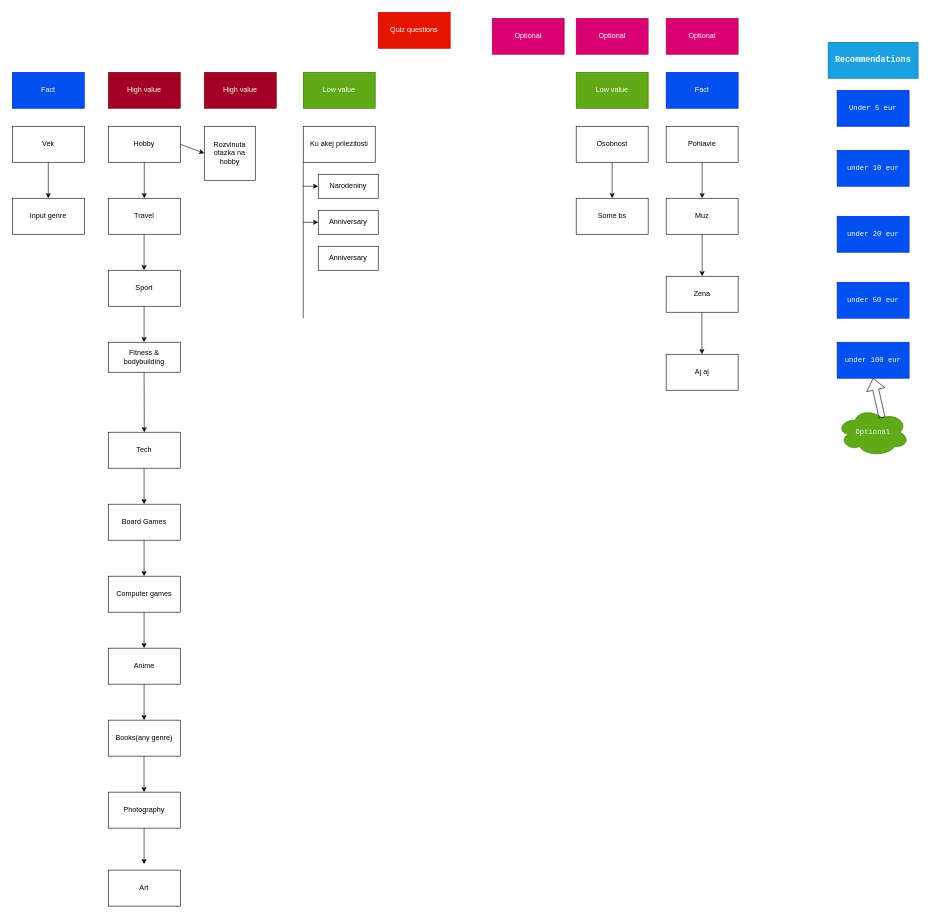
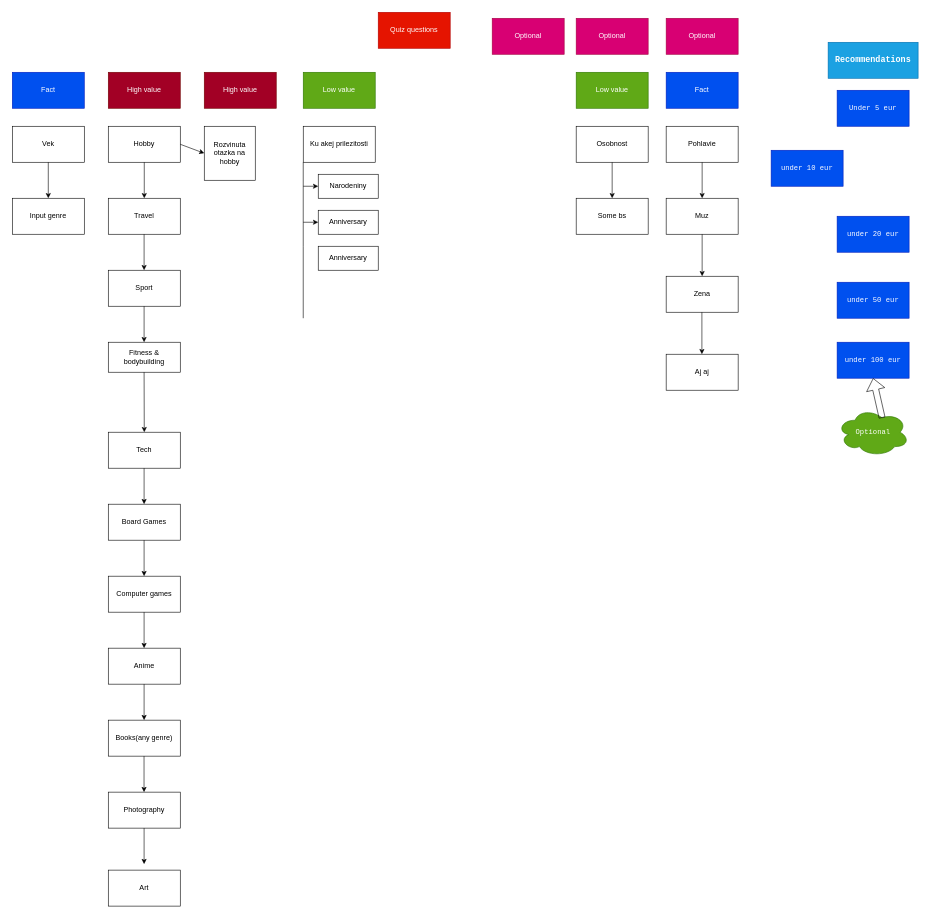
node "under 10 eur": moved (873, 168) -> (807, 168)
